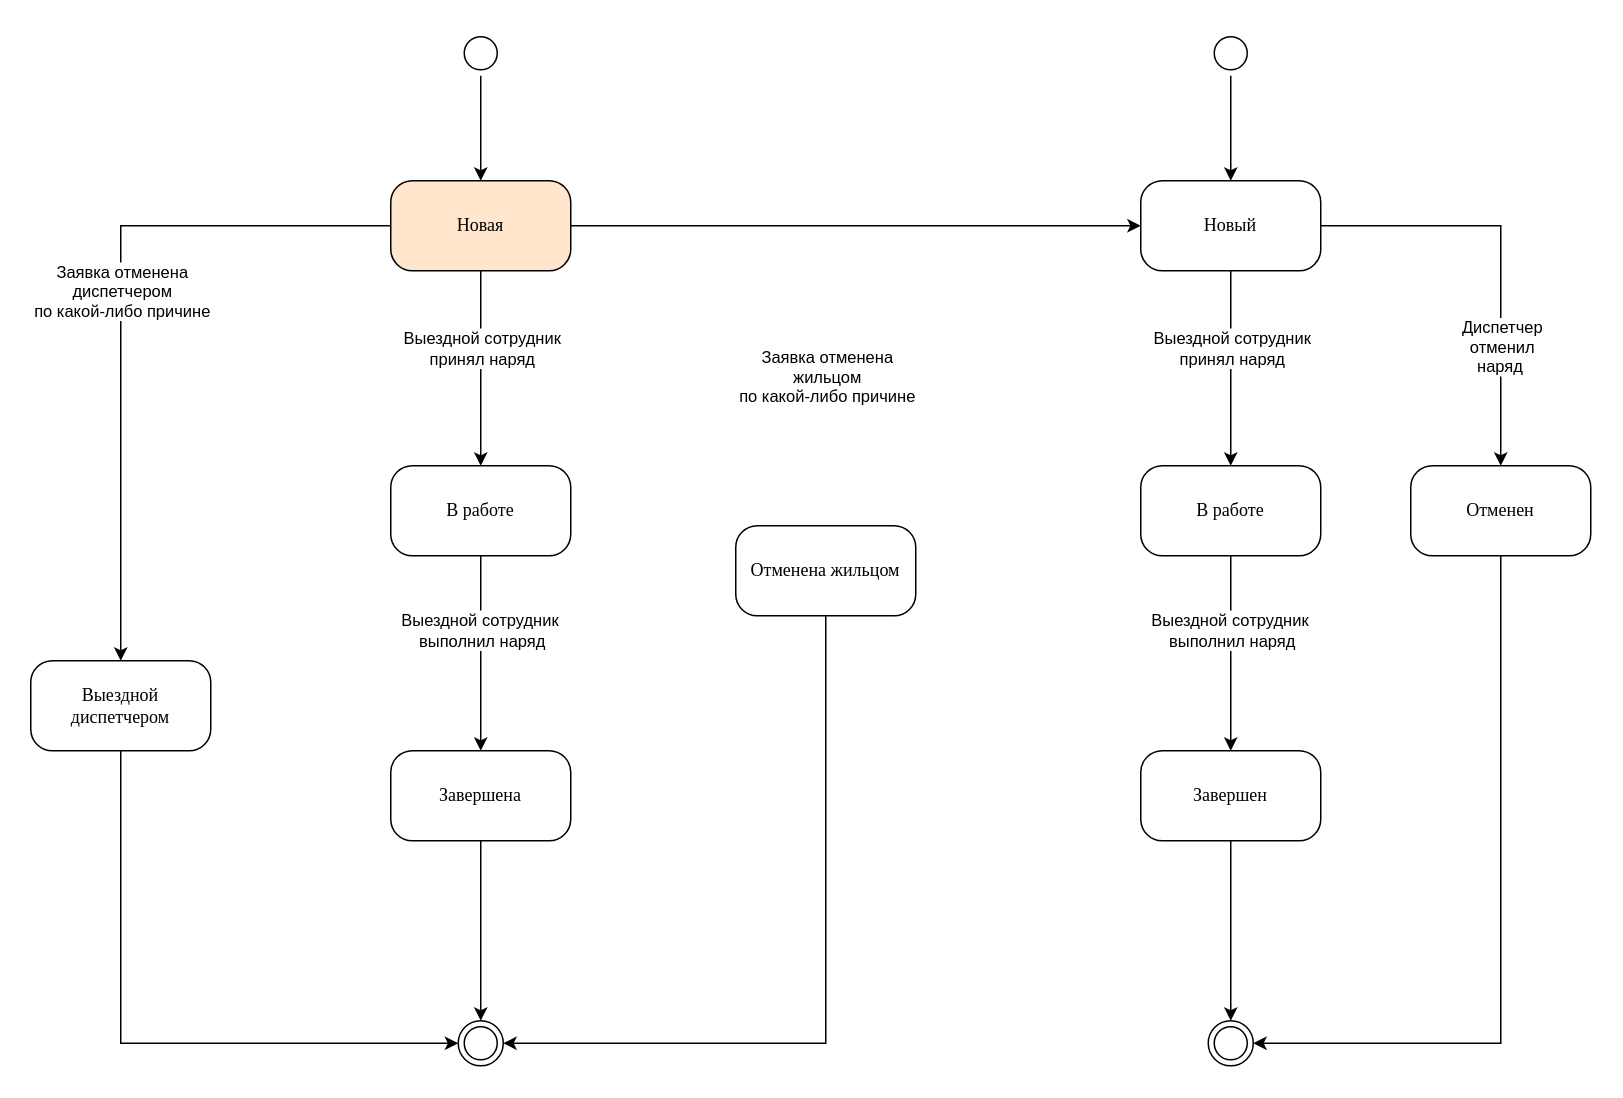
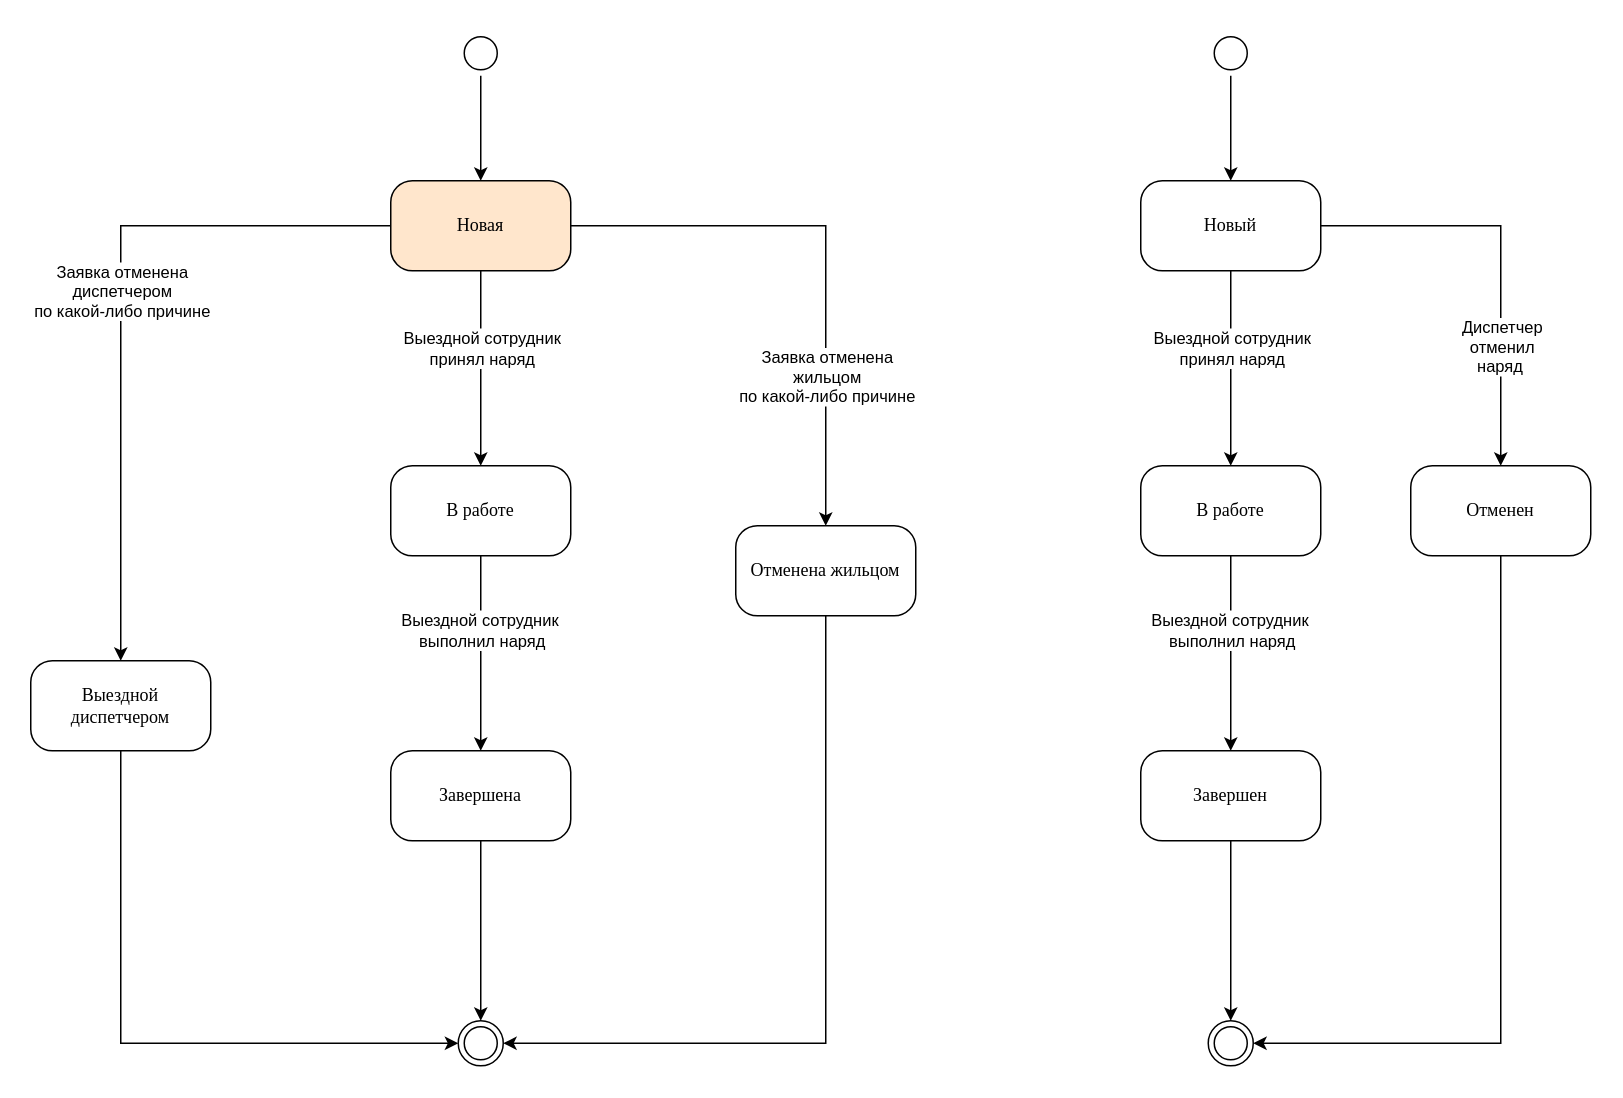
edge "Новая" -> "Новый": now "Новая" -> "Отменена жильцом"
